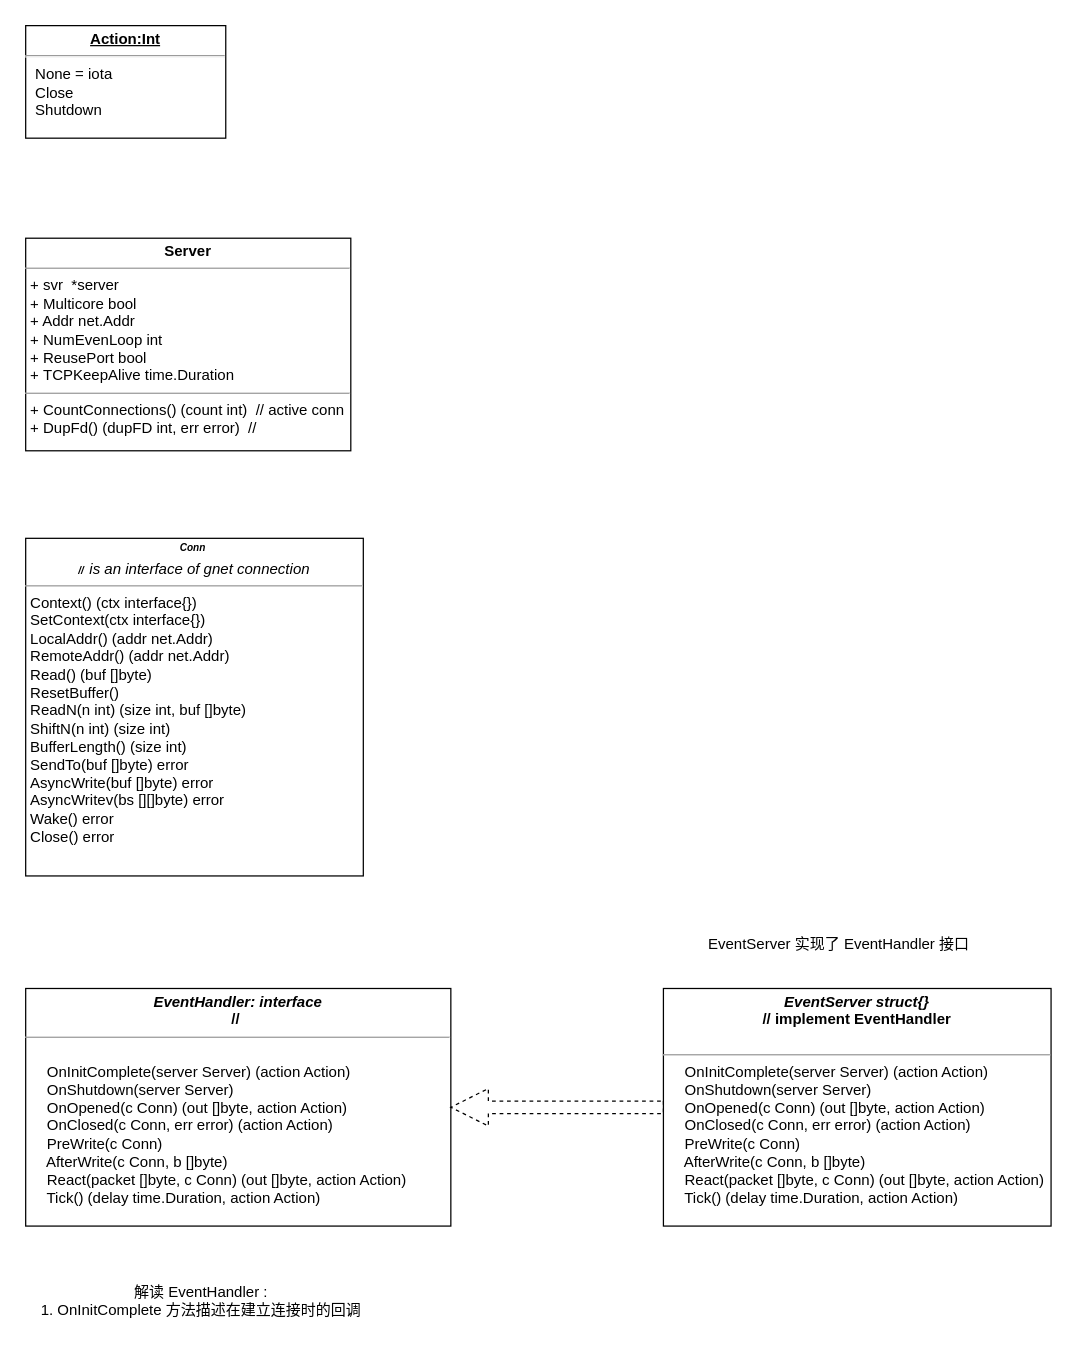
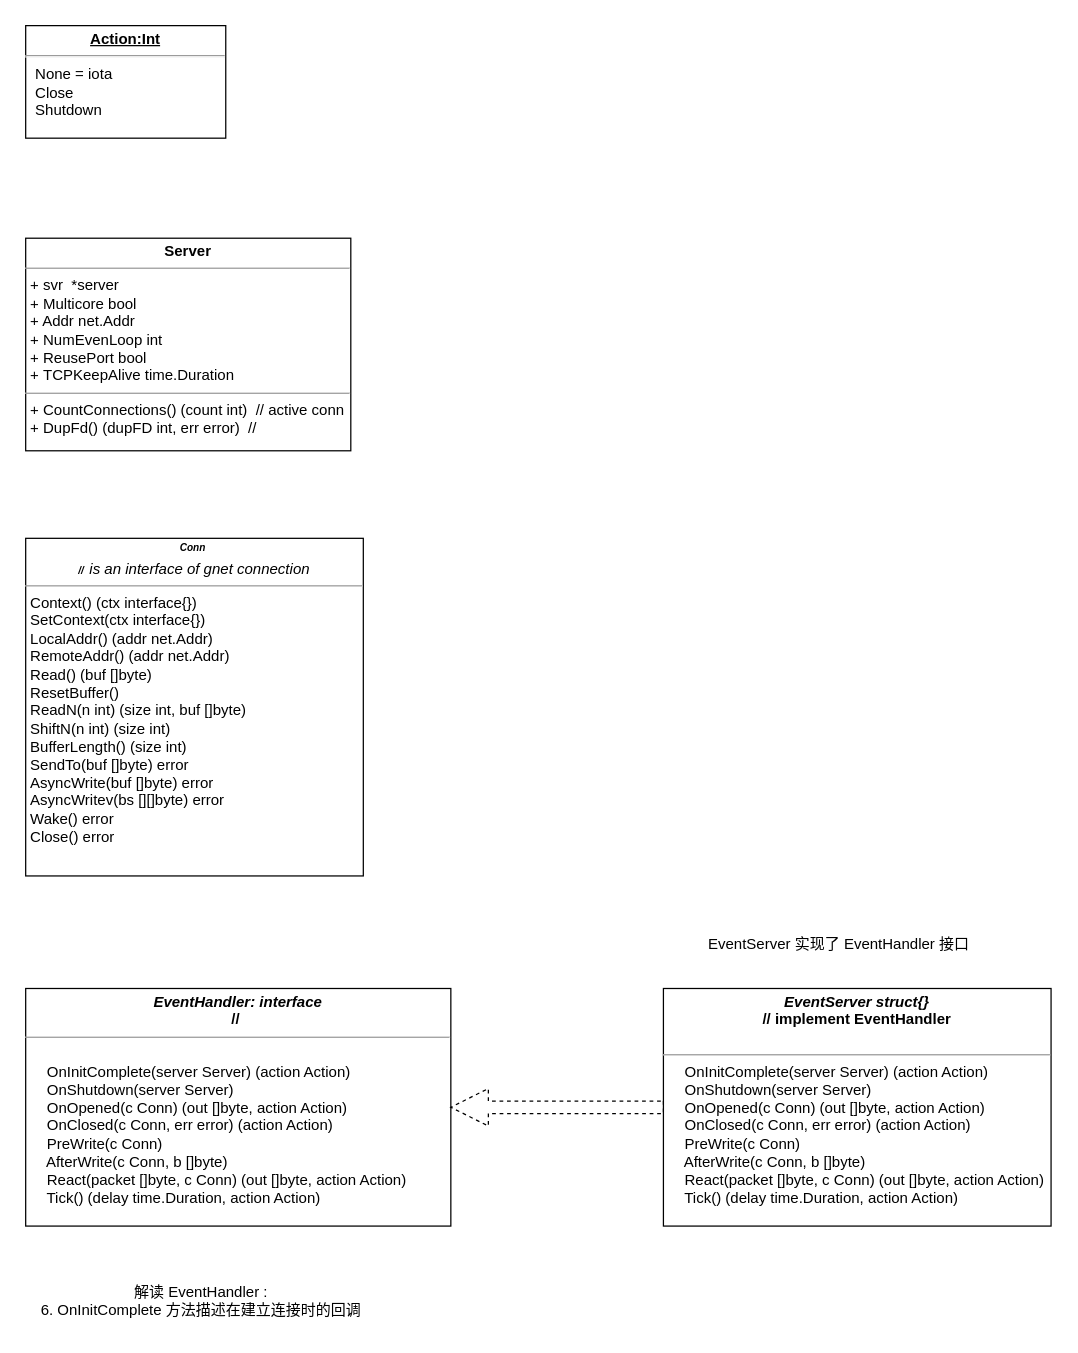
node "解读 EventHandler : 1. OnInitComplete 方法描述在建立连接时的回调": label "解读 EventHandler : 1. OnInitComplete 方法描述在建立连接时的回调" -> "解读 EventHandler : 6. OnInitComplete 方法描述在建立连接时的回调"
